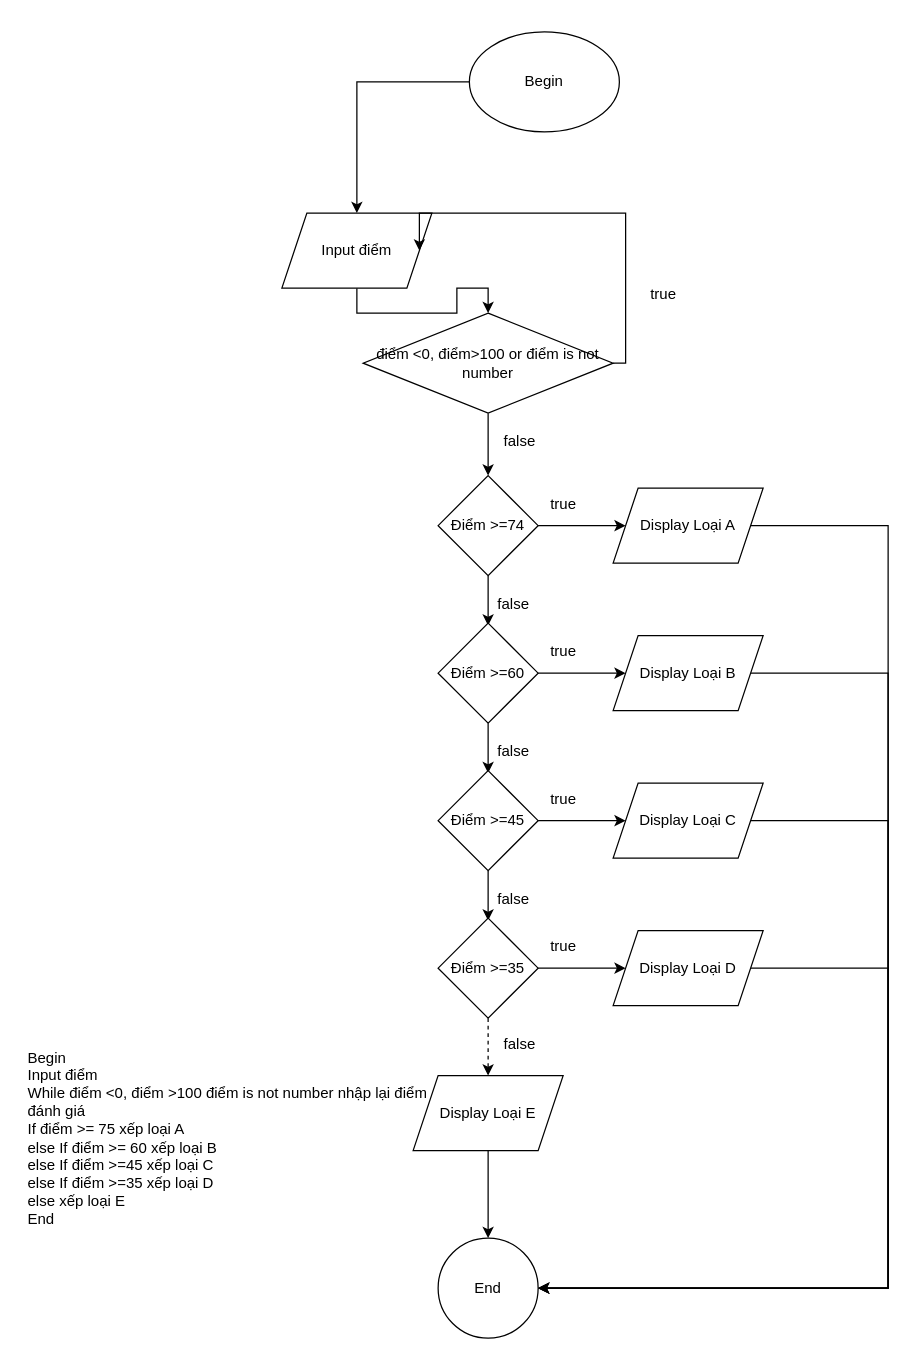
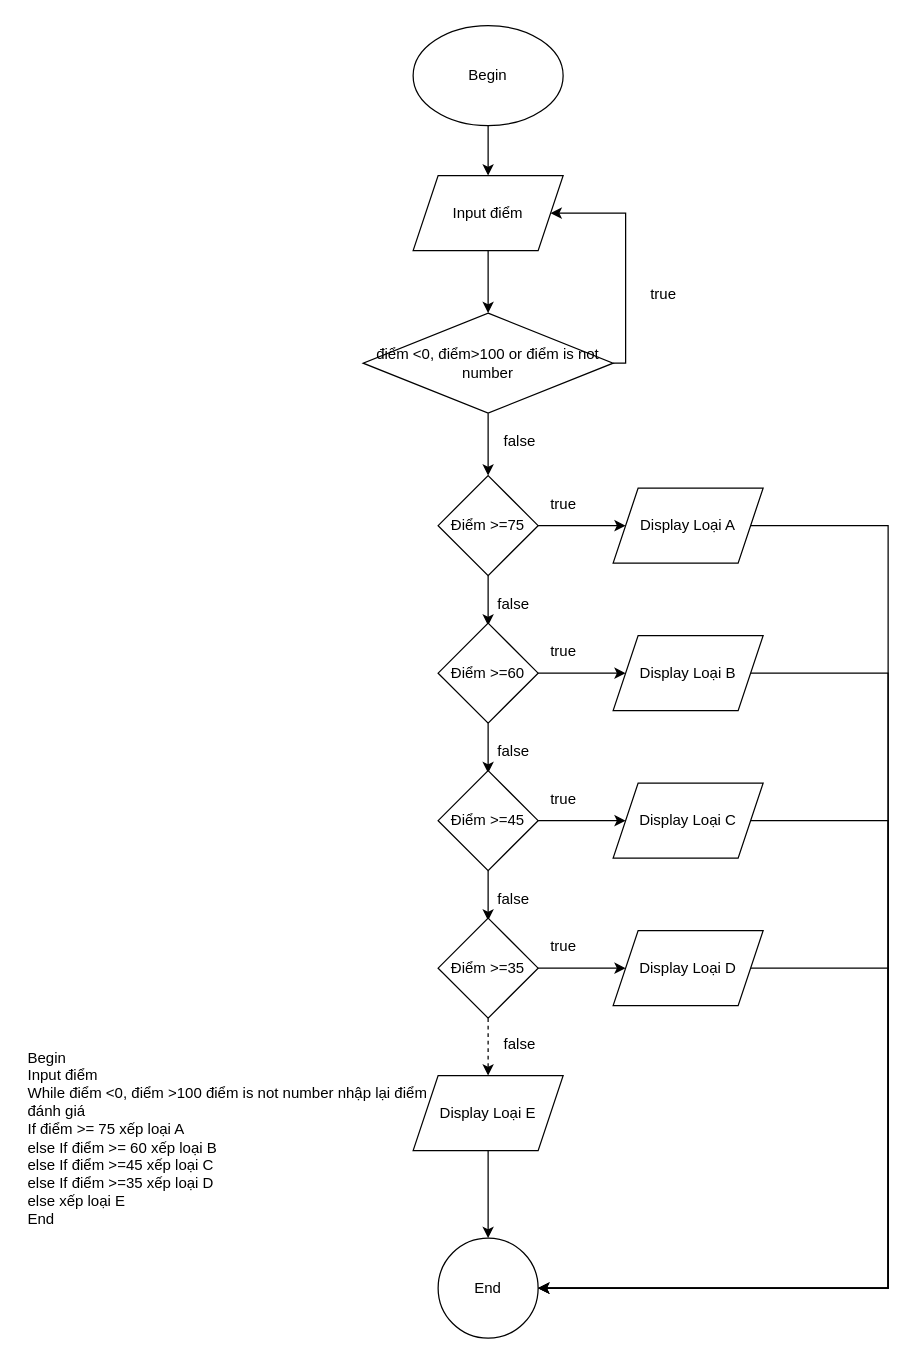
node "Begin": moved (544, 82) -> (488, 76)
node "Input điểm": moved (357, 251) -> (488, 213)
node "Điểm >=74": label "Điểm >=74" -> "Điểm >=75"
